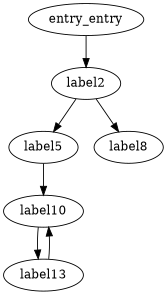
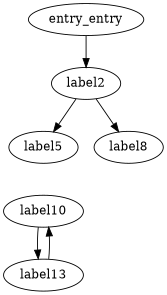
edge "label5" -> "label10": removed
